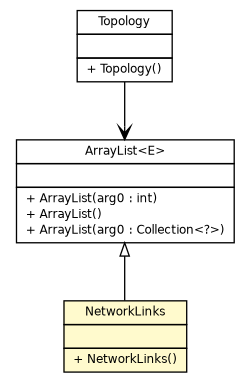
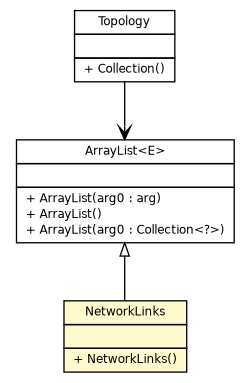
node "Topology": text "+ Topology()" -> "+ Collection()"
node "ArrayList<E>": text "+ ArrayList(arg0 : int)" -> "+ ArrayList(arg0 : arg)"
